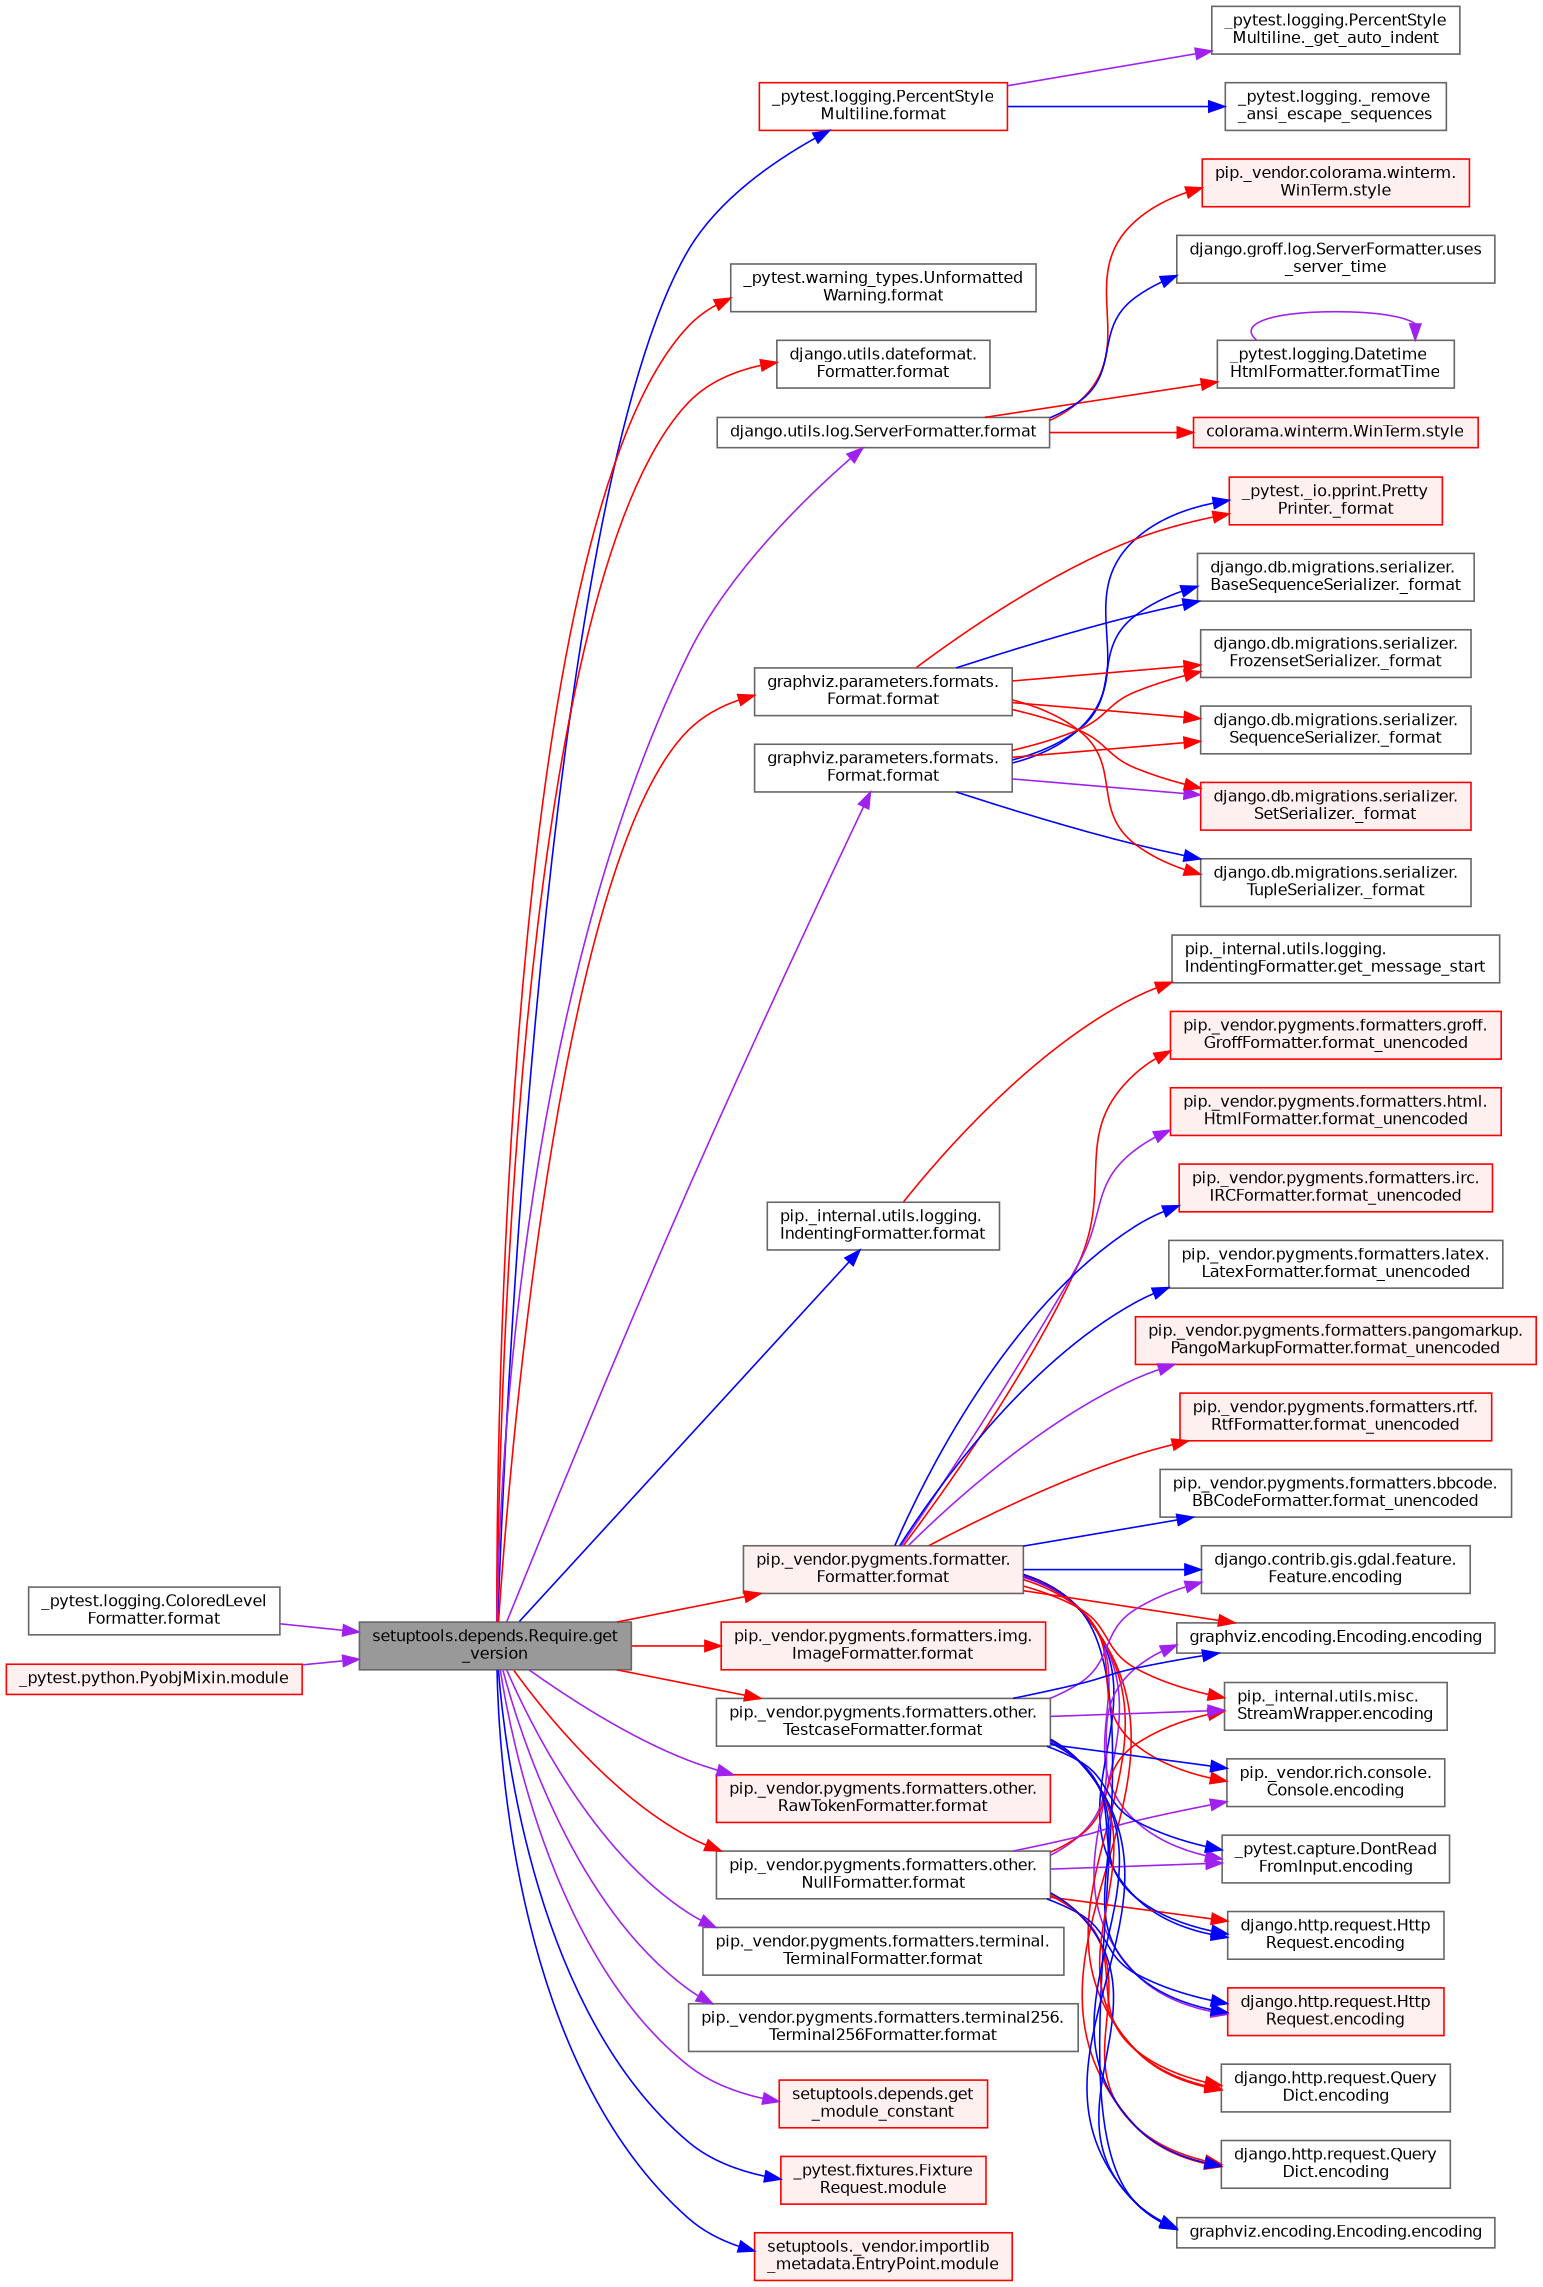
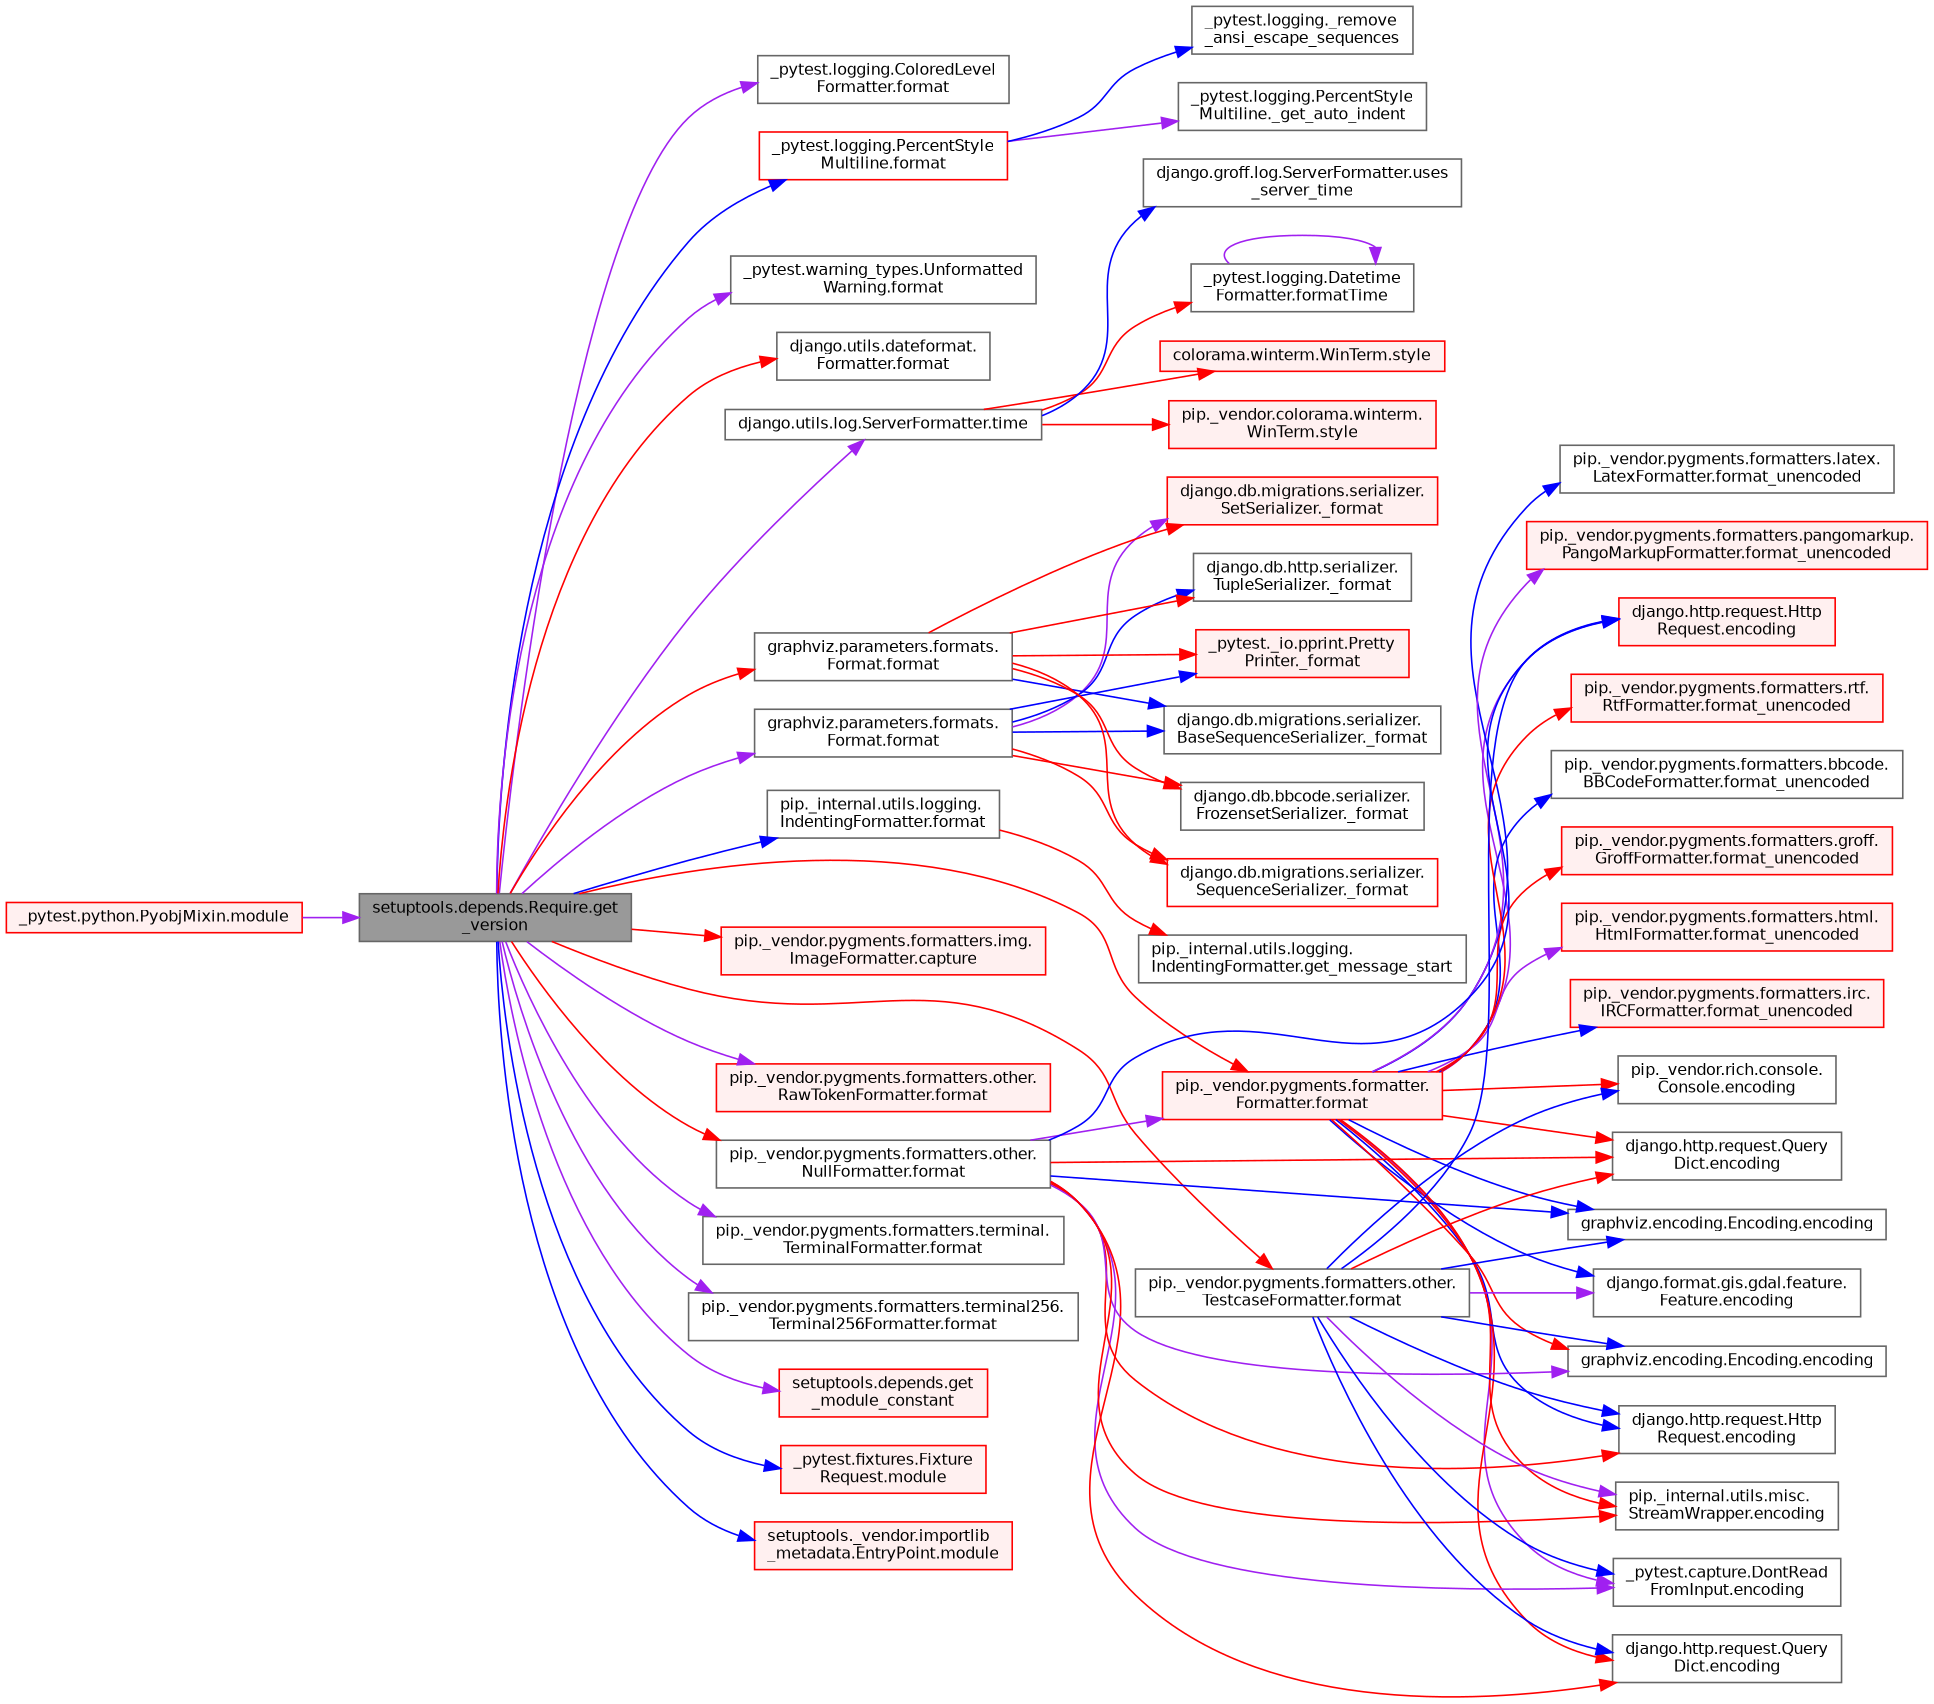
node "_pytest.logging.Datetime HtmlFormatter.formatTime": label "_pytest.logging.Datetime HtmlFormatter.formatTime" -> "_pytest.logging.Datetime Formatter.formatTime"
node "django.utils.log.ServerFormatter.format": label "django.utils.log.ServerFormatter.format" -> "django.utils.log.ServerFormatter.time"
node "django.db.migrations.serializer. FrozensetSerializer._format": label "django.db.migrations.serializer. FrozensetSerializer._format" -> "django.db.bbcode.serializer. FrozensetSerializer._format"
node "django.db.migrations.serializer. SequenceSerializer._format": color grey40 -> red
node "django.db.migrations.serializer. TupleSerializer._format": label "django.db.migrations.serializer. TupleSerializer._format" -> "django.db.http.serializer. TupleSerializer._format"
edge "setuptools.depends.Require.get _version" -> "_pytest.warning_types.Unformatted Warning.format": color red -> purple
node "pip._vendor.pygments.formatter. Formatter.format": color grey40 -> red
node "django.contrib.gis.gdal.feature. Feature.encoding": label "django.contrib.gis.gdal.feature. Feature.encoding" -> "django.format.gis.gdal.feature. Feature.encoding"
edge "_pytest.logging.ColoredLevel Formatter.format" -> "setuptools.depends.Require.get _version": reversed
node "pip._vendor.pygments.formatters.img. ImageFormatter.format": label "pip._vendor.pygments.formatters.img. ImageFormatter.format" -> "pip._vendor.pygments.formatters.img. ImageFormatter.capture"
edge "pip._vendor.pygments.formatters.other. NullFormatter.format" -> "pip._vendor.rich.console. Console.encoding": now "pip._vendor.pygments.formatters.other. NullFormatter.format" -> "pip._vendor.pygments.formatter. Formatter.format"
